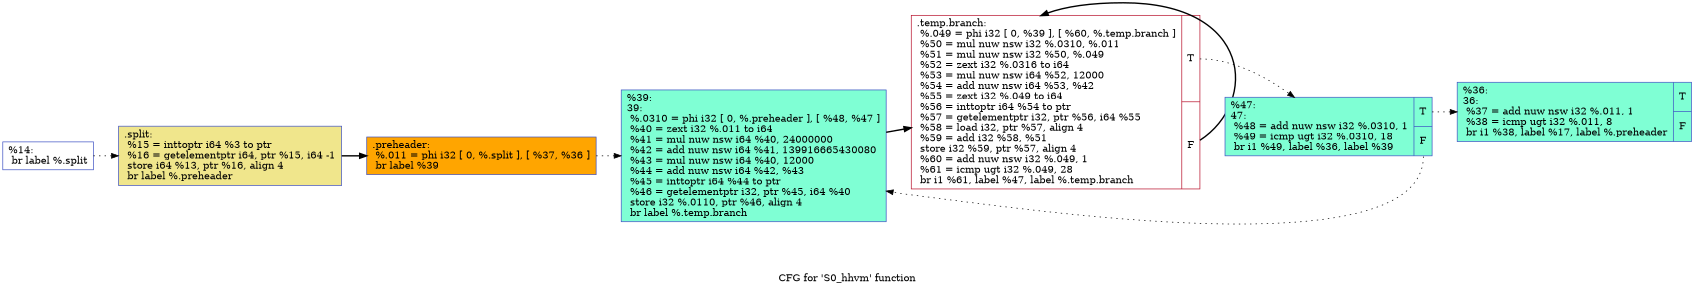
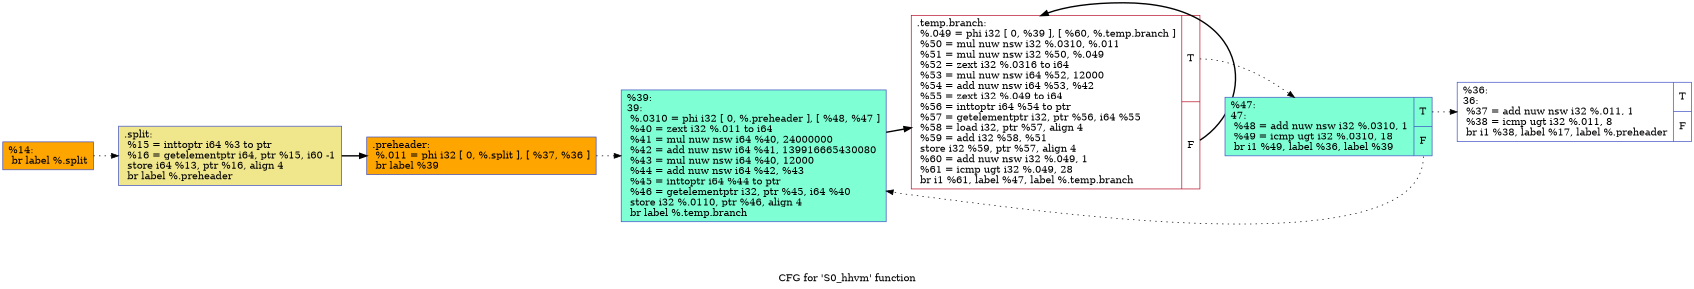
node "%36:": fillcolor aquamarine -> white
node ".split:": text "%16 = getelementptr i64, ptr %15, i64 -1" -> "%16 = getelementptr i64, ptr %15, i60 -1"
node "%14:": fillcolor white -> orange
